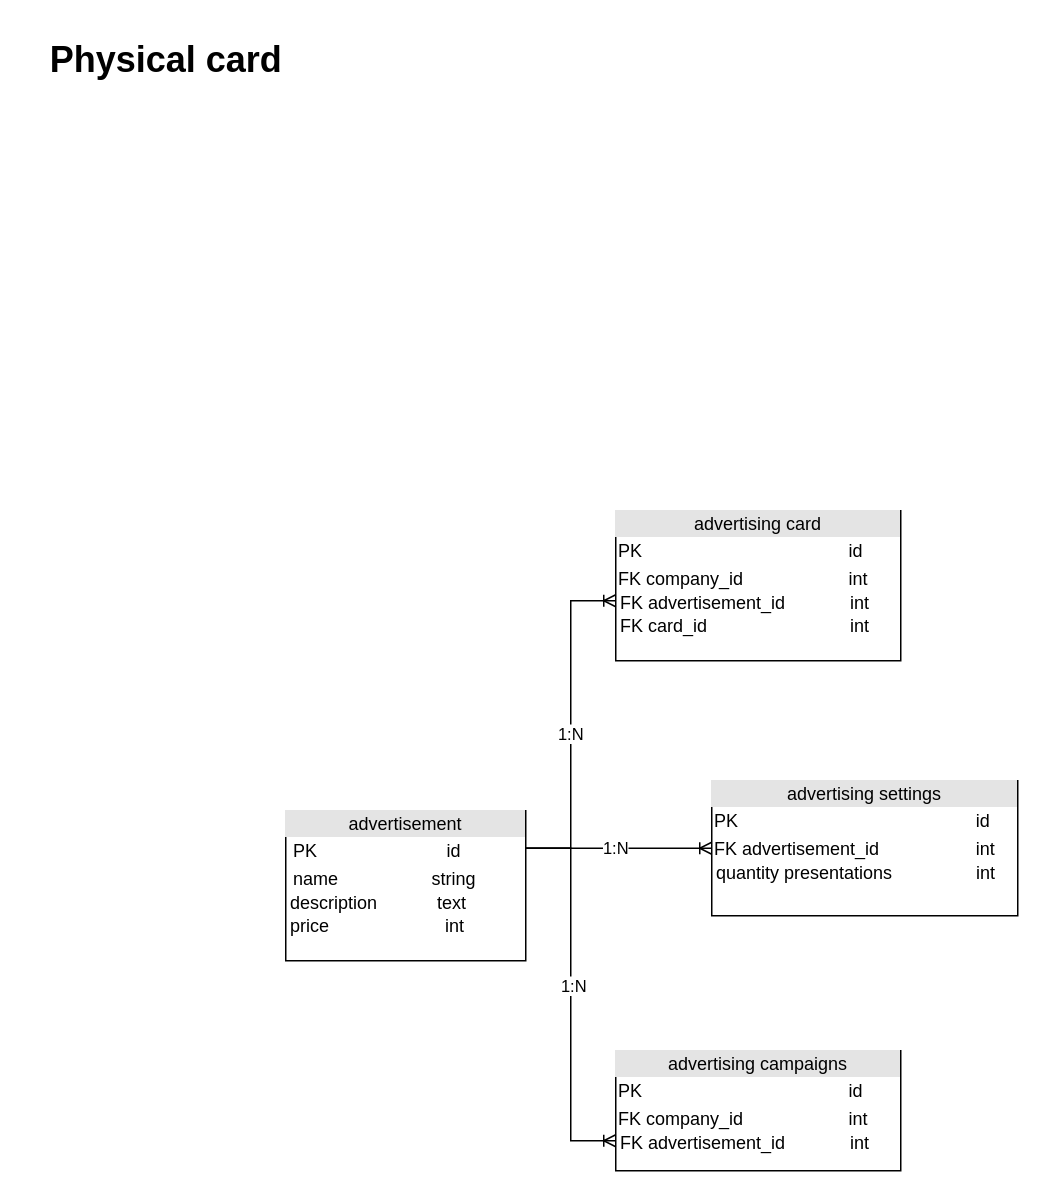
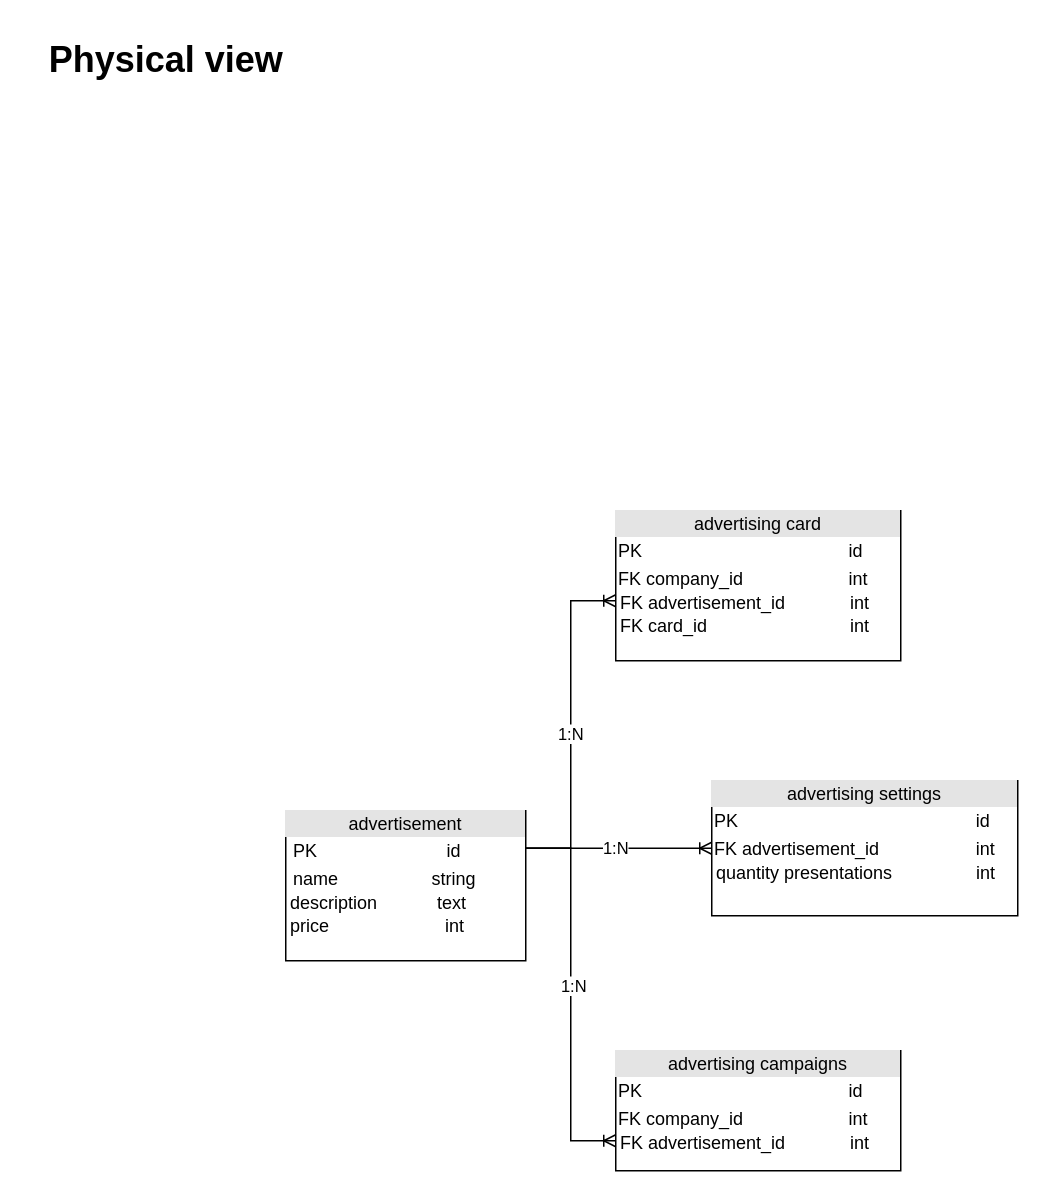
node "Physical card": label "Physical card" -> "Physical view"
